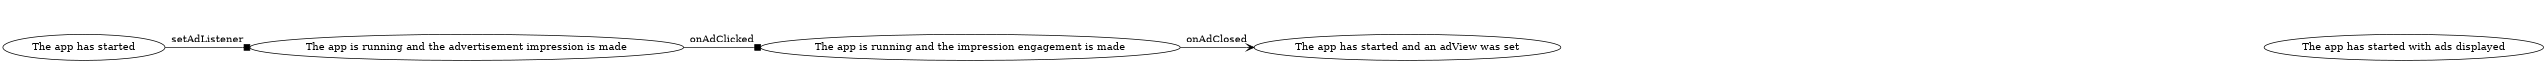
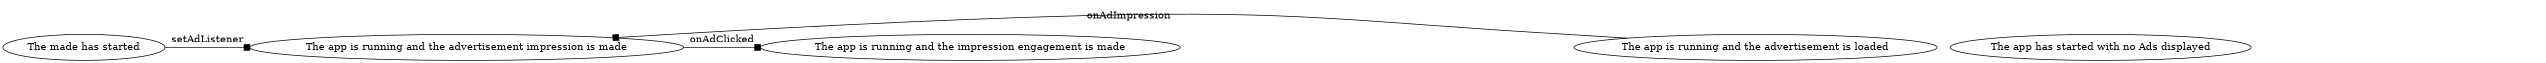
node "The app has started": label "The app has started" -> "The made has started"
node "The app has started and an adView was set": removed
node "The app is running and the advertisement is loaded": added
node "The app has started with no Ads displayed": added
node "The app has started with ads displayed": removed
